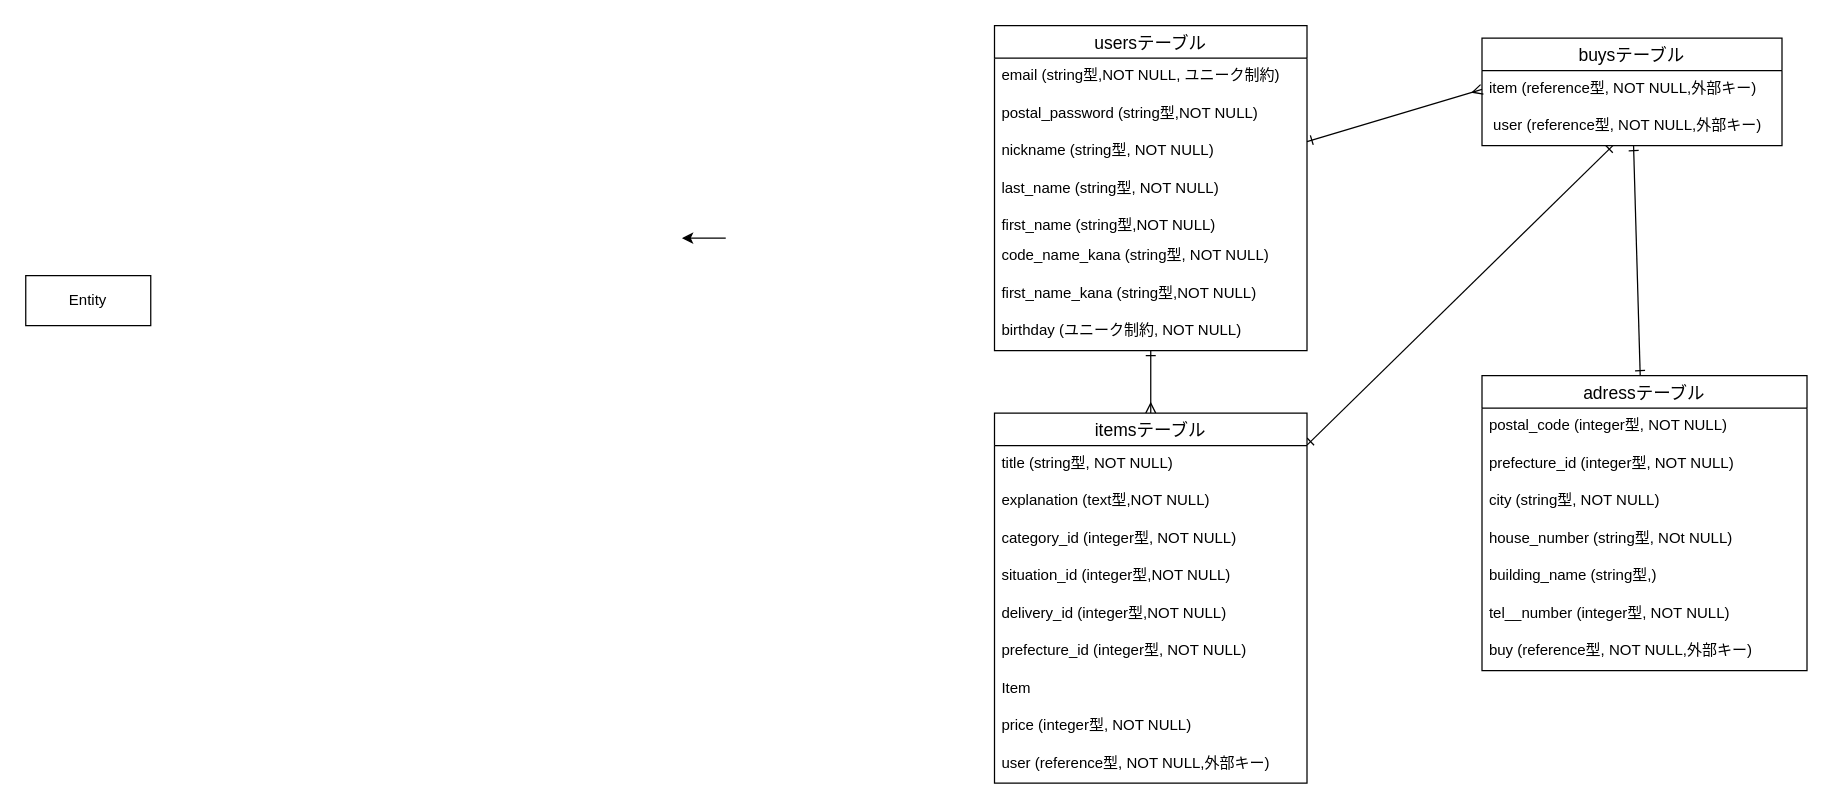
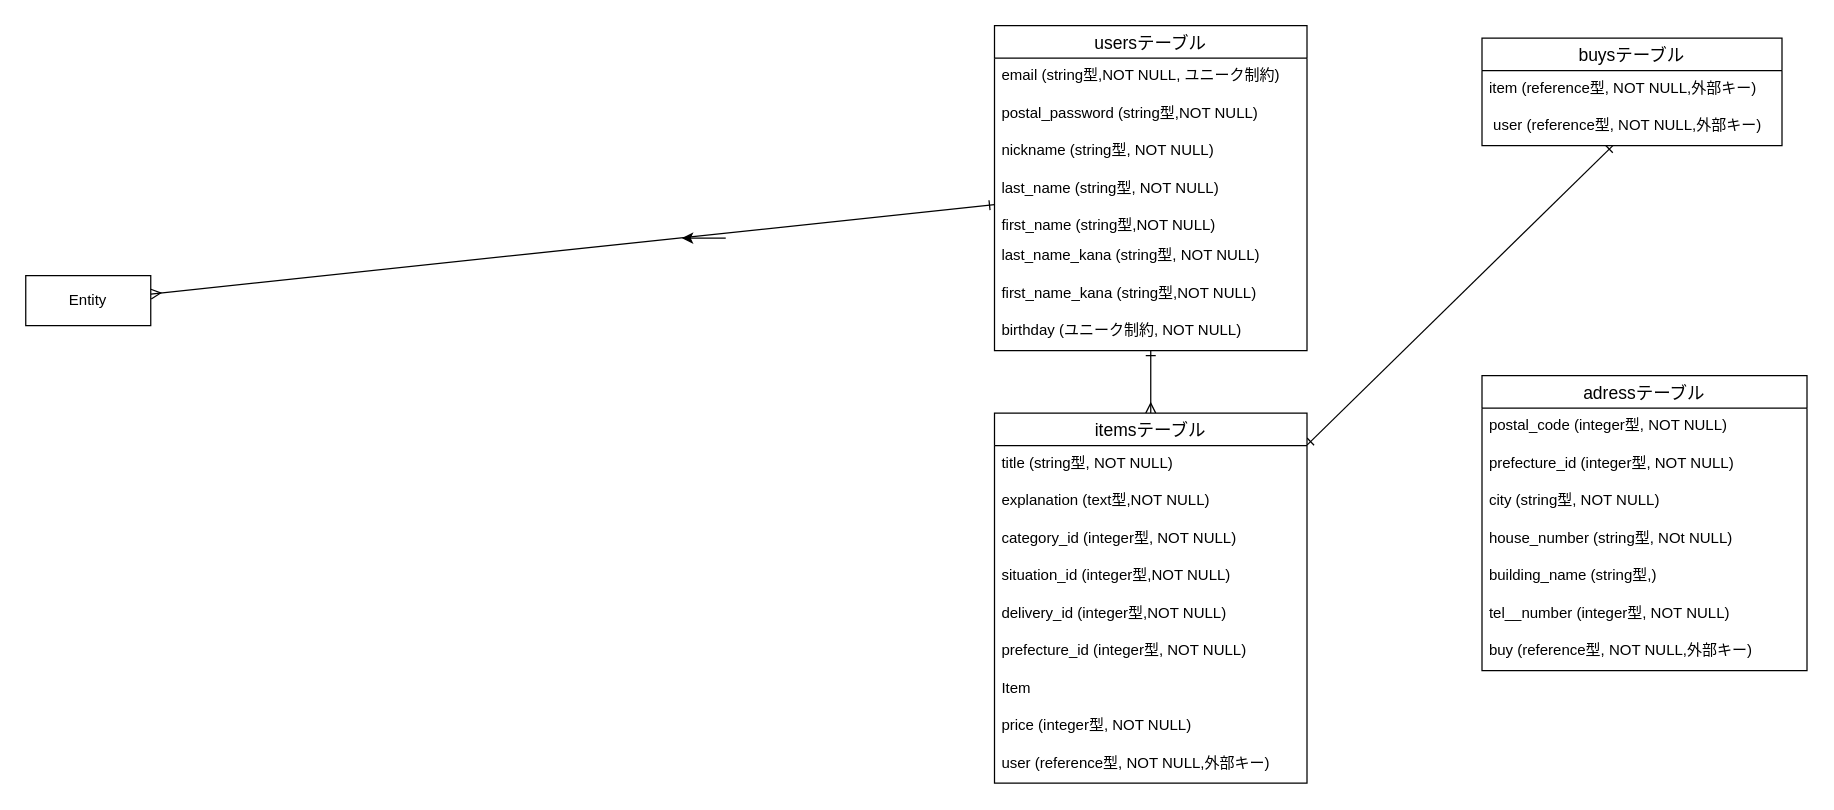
edge "item (reference型, NOT NULL,外部キー)" -- "usersテーブル": now "Entity" -- "usersテーブル"
node "code_name_kana (string型, NOT NULL)": label "code_name_kana (string型, NOT NULL)" -> "last_name_kana (string型, NOT NULL)"
edge "buysテーブル" -- "adressテーブル": removed
